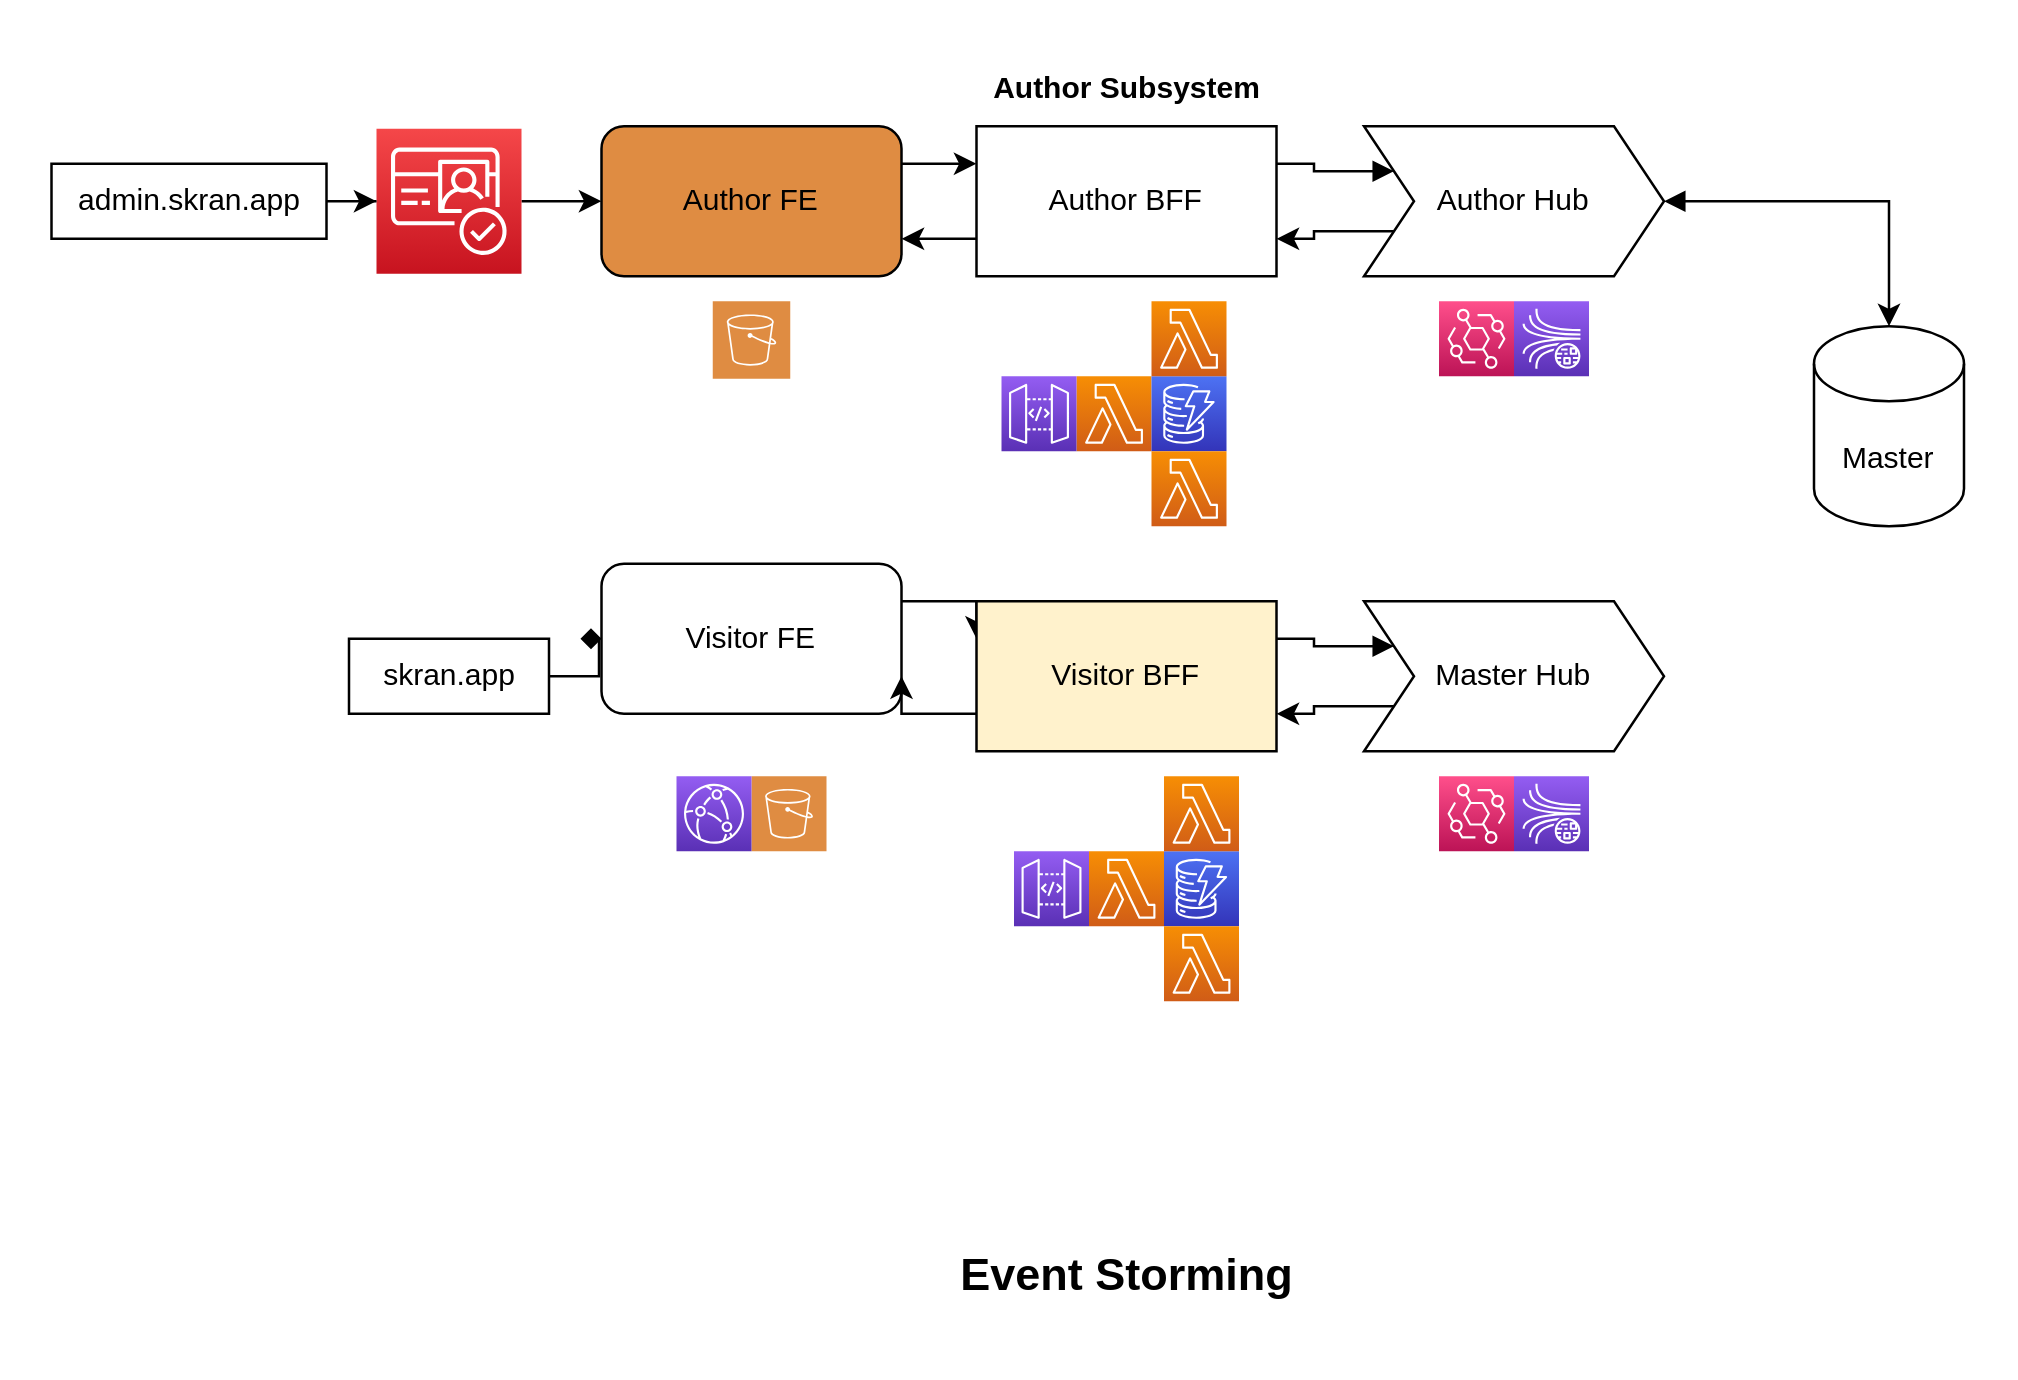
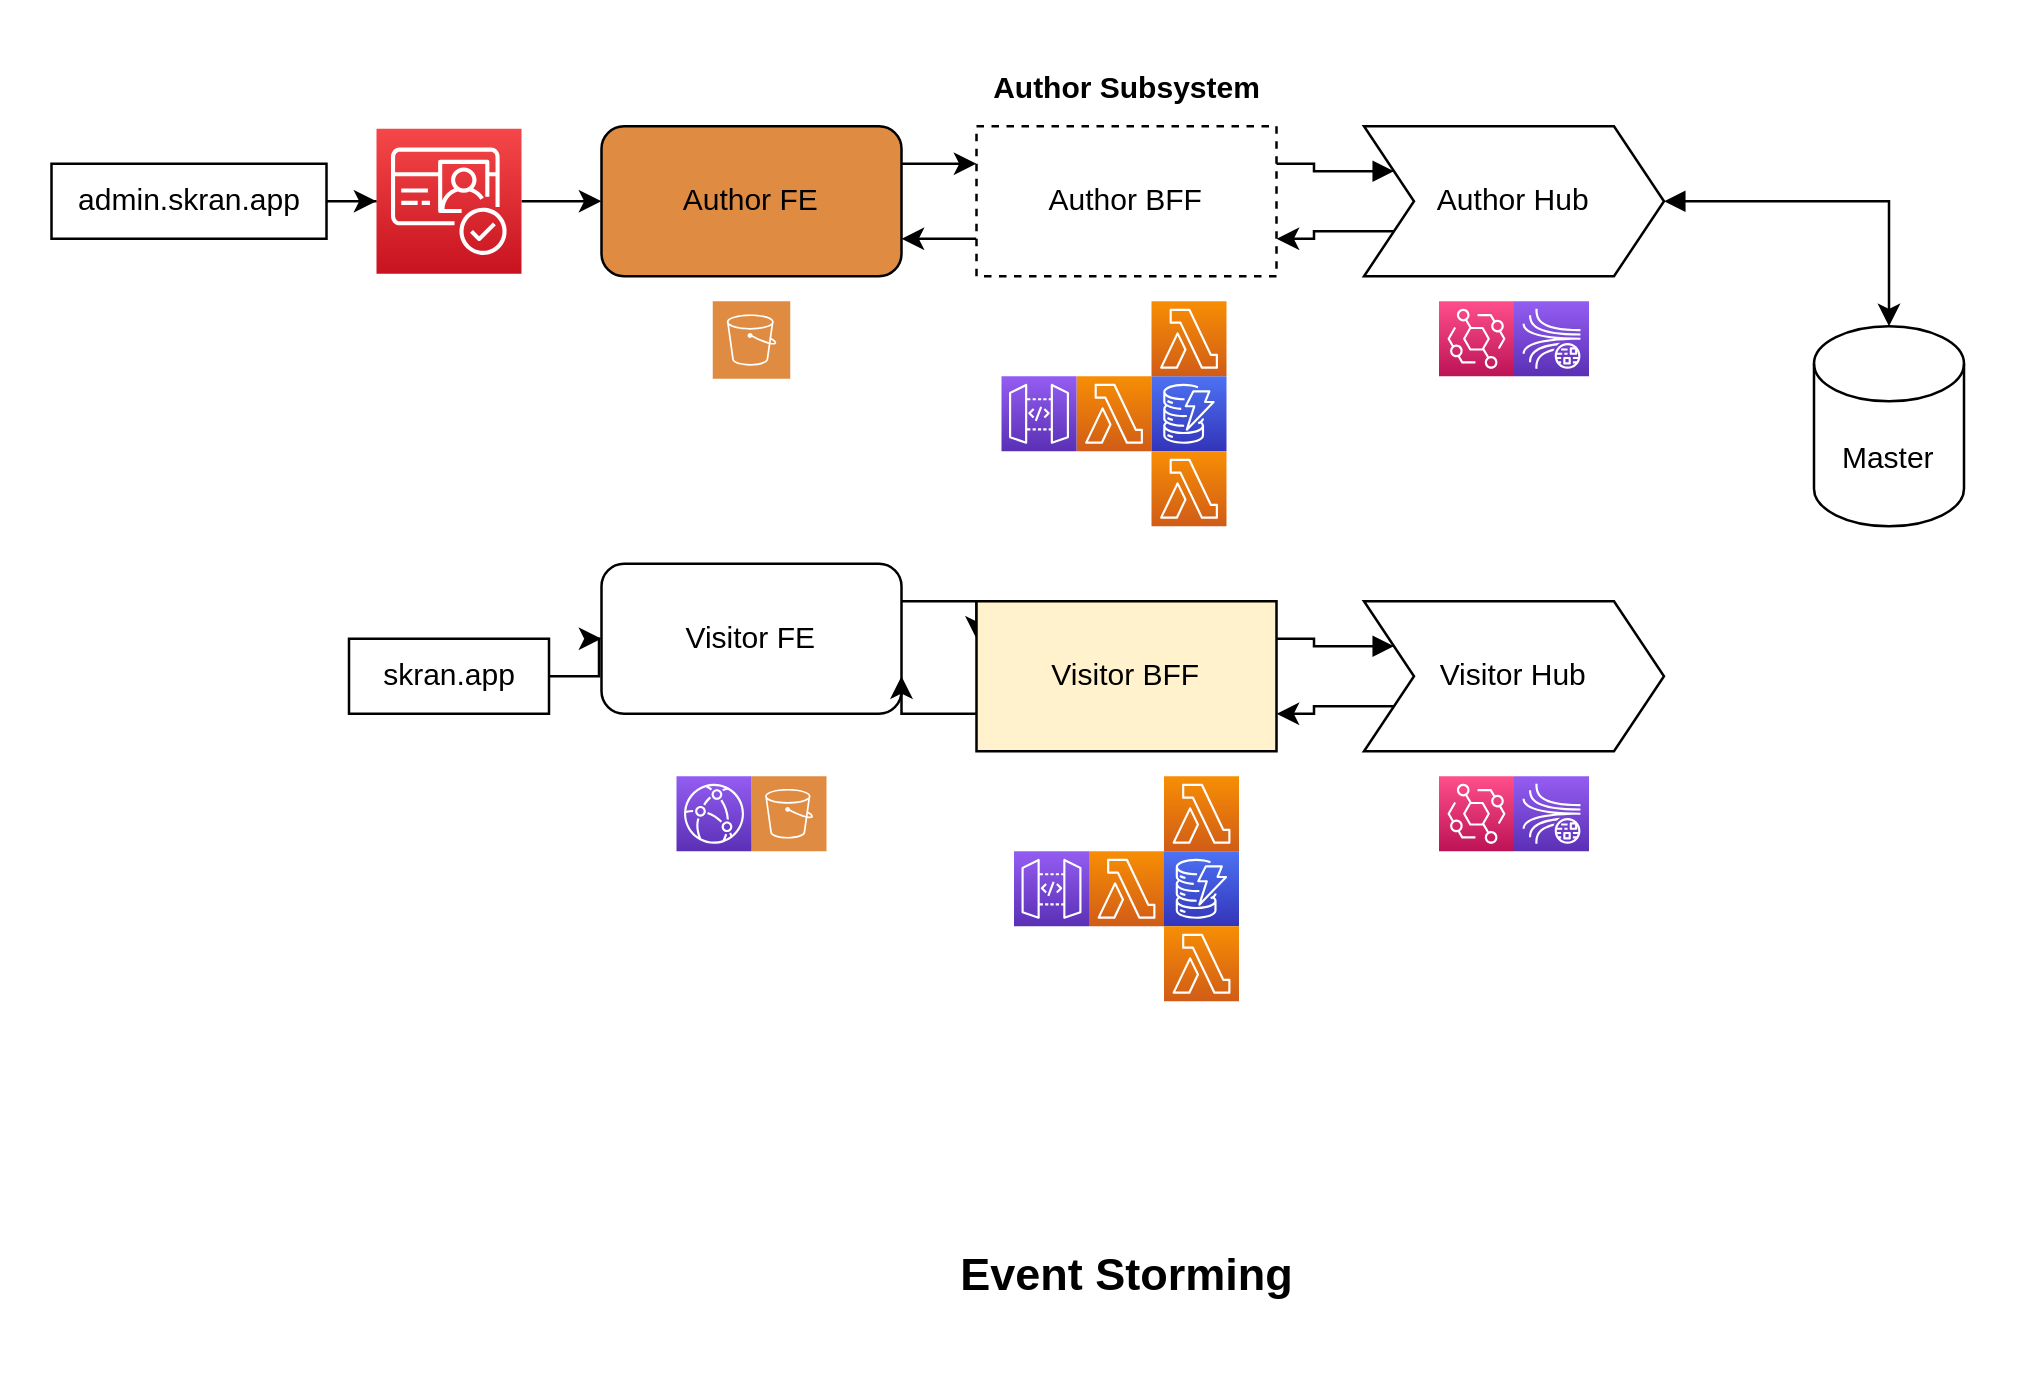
node "Author BFF": style solid -> dashed
edge "skran.app" -> "Visitor FE": arrowhead diamond -> classic
node "Master Hub": label "Master Hub" -> "Visitor Hub"
